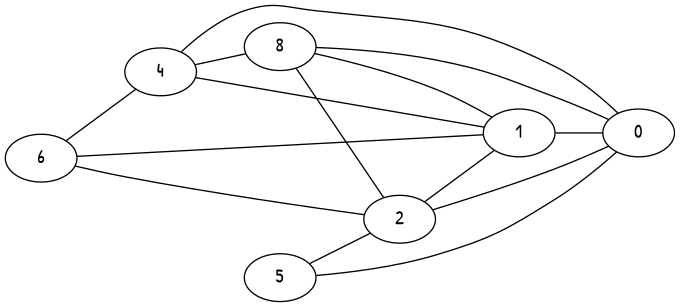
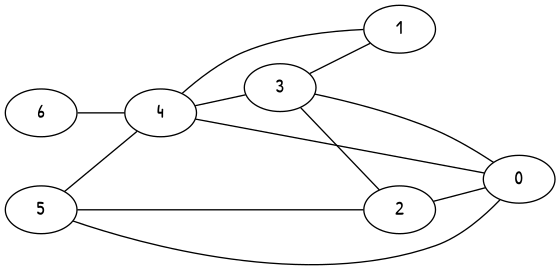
node "8": label "8" -> "3"
edge "1" -- "0": removed
edge "1" -- "6": removed
edge "4" -- "5": added
edge "1" -- "2": removed
edge "6" -- "2": removed
